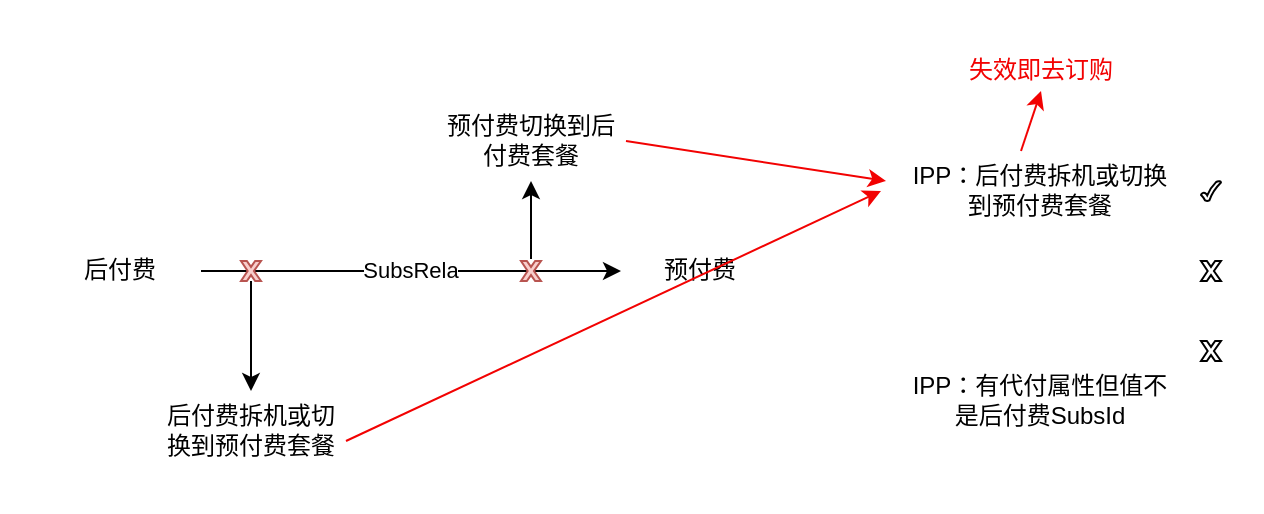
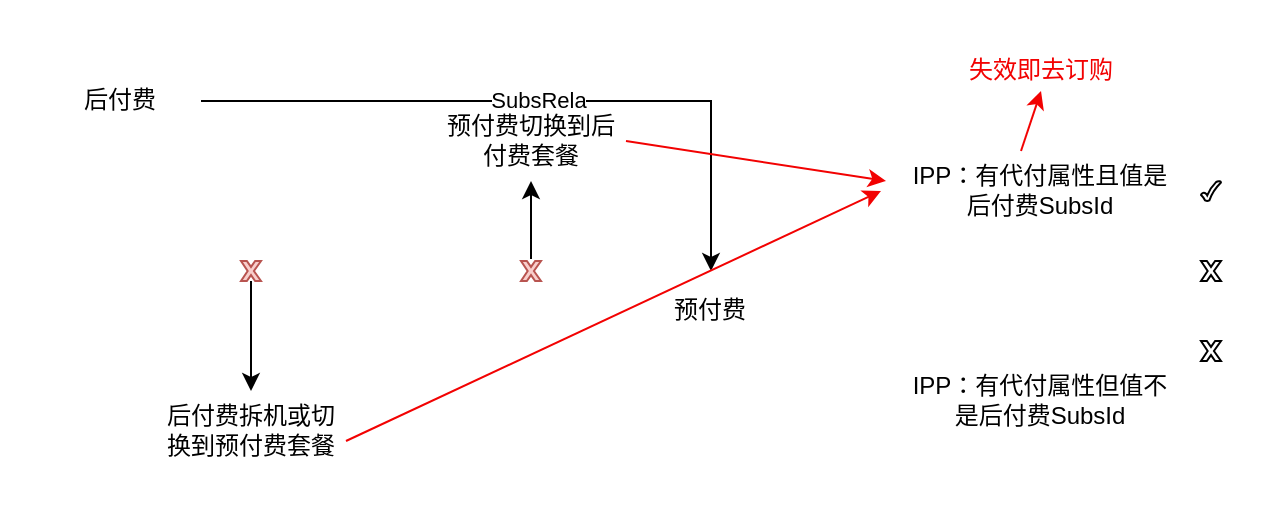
node "IPP：后付费拆机或切换到预付费套餐": label "IPP：后付费拆机或切换到预付费套餐" -> "IPP：有代付属性且值是后付费SubsId"
node "后付费": moved (121, 271) -> (121, 101)
node "预付费": moved (701, 271) -> (711, 311)
